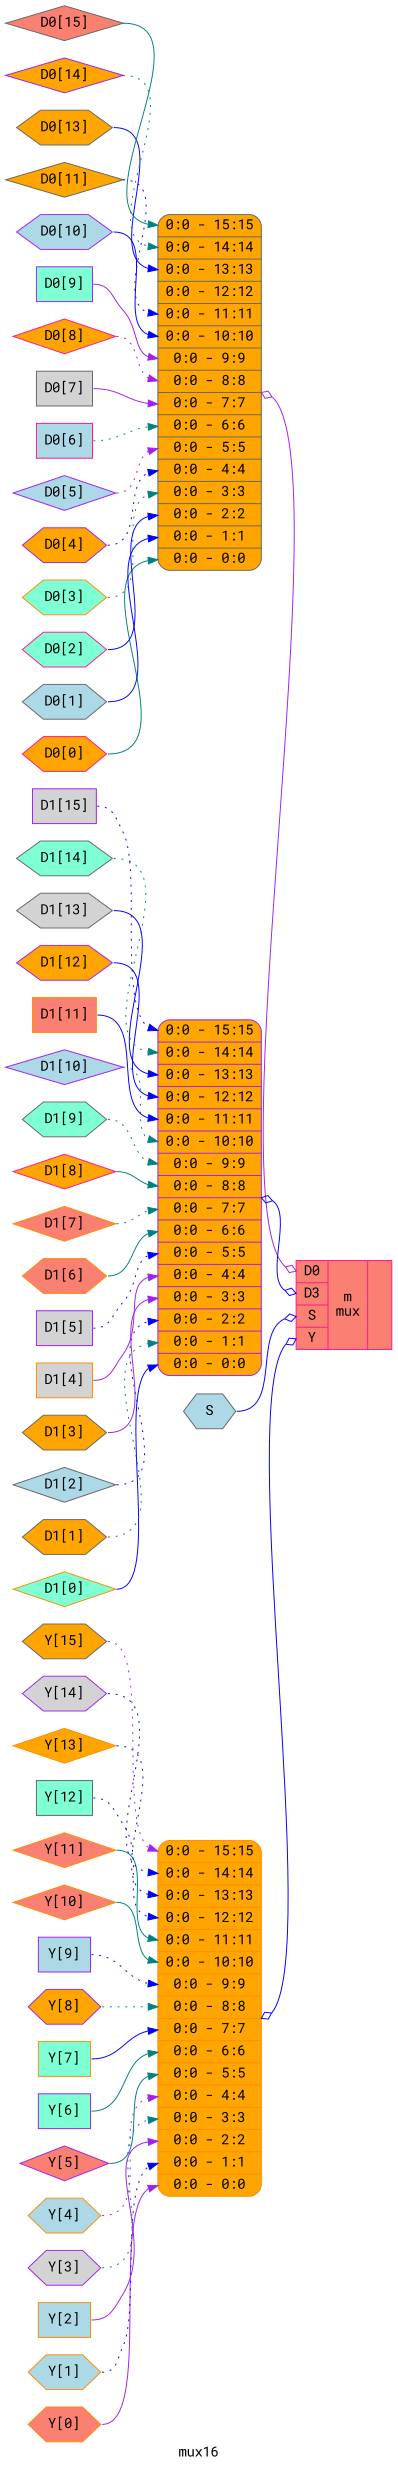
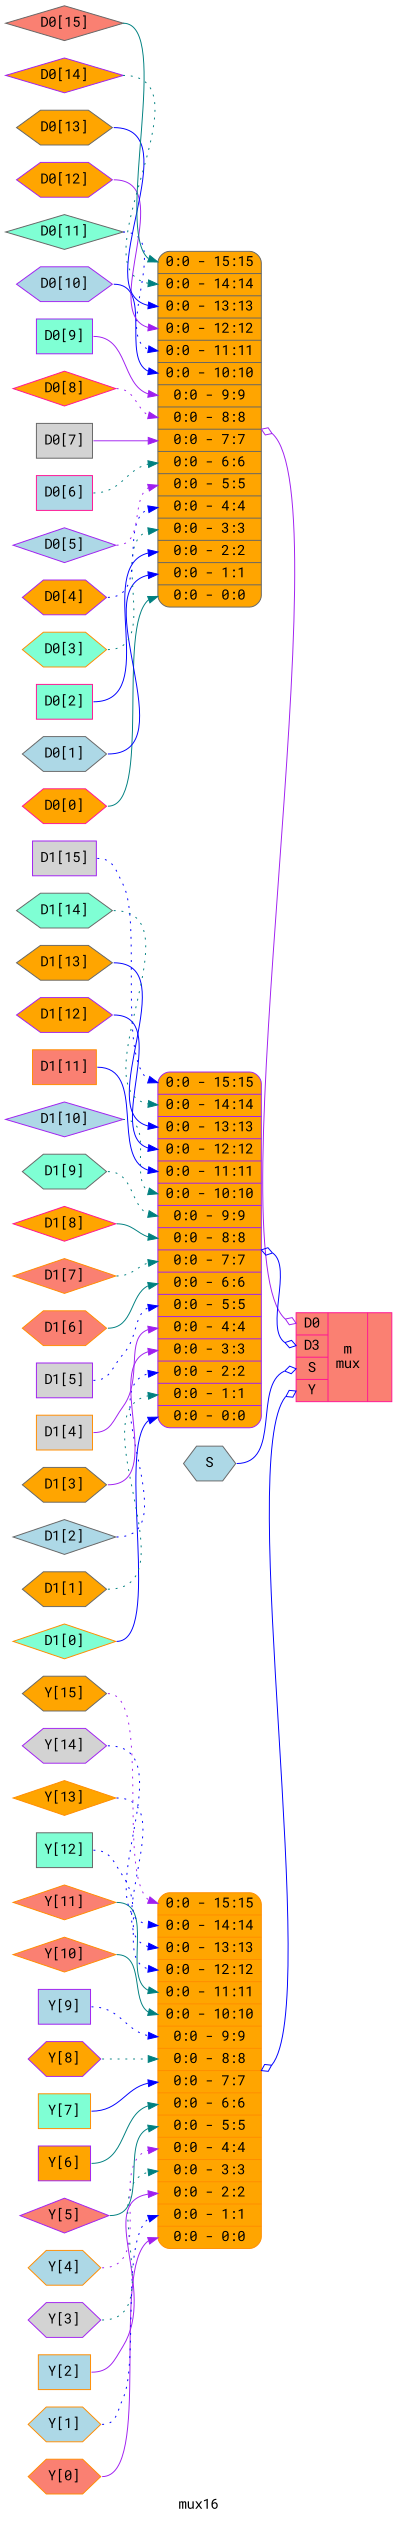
node "D0[11]": fillcolor orange -> aquamarine
node "D0[12]": added
node "D0[2]": shape hexagon -> box
node "D1[13]": fillcolor lightgrey -> orange
node "Y[6]": fillcolor aquamarine -> orange
